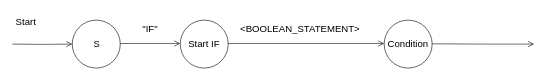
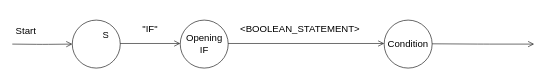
node "Start": moved (30, 22) -> (30, 31)
node "S": moved (96, 44) -> (105, 35)
node "Start IF": label "Start IF" -> "Opening IF"
